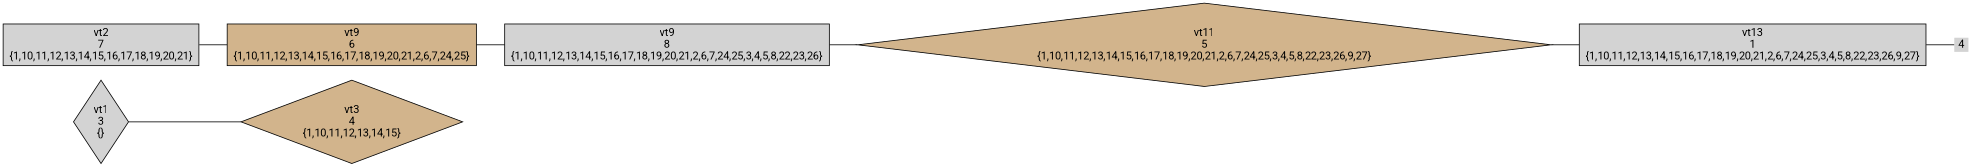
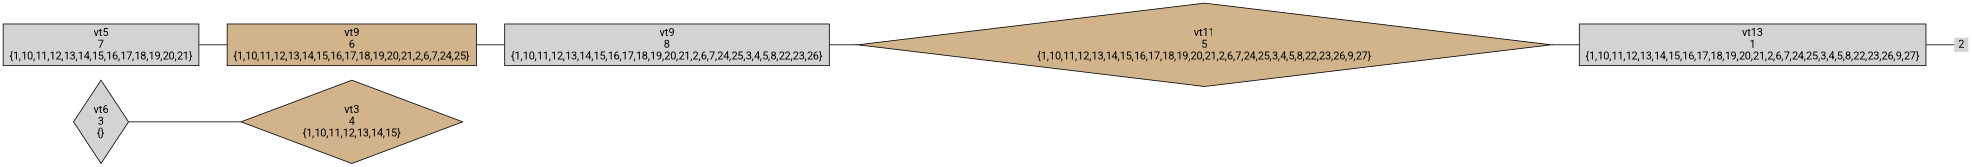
node "vt2 7 {1,10,11,12,13,14,15,16,17,18,19,20,21}": label "vt2 7 {1,10,11,12,13,14,15,16,17,18,19,20,21}" -> "vt5 7 {1,10,11,12,13,14,15,16,17,18,19,20,21}"
node "4": label "4" -> "2"
node "vt1 3 {}": label "vt1 3 {}" -> "vt6 3 {}"
